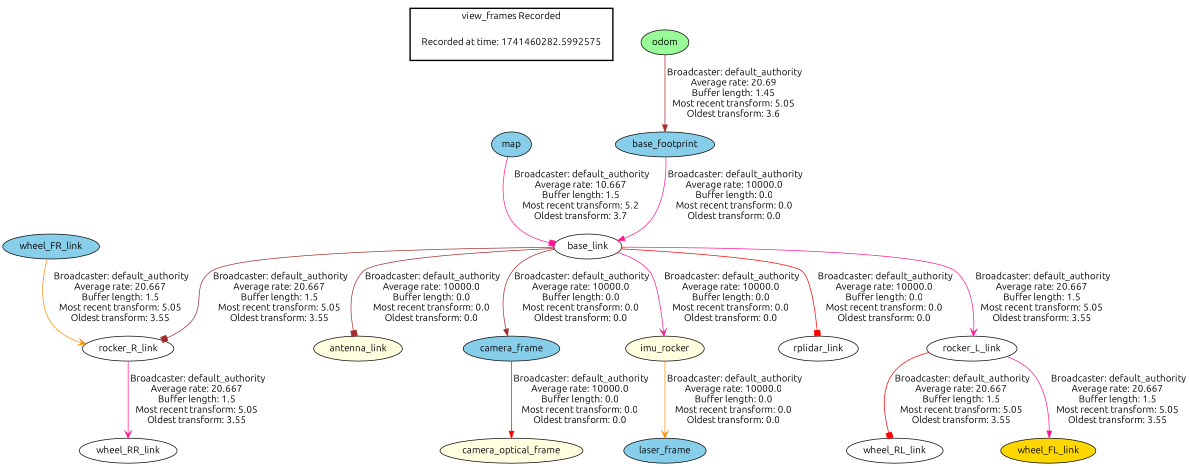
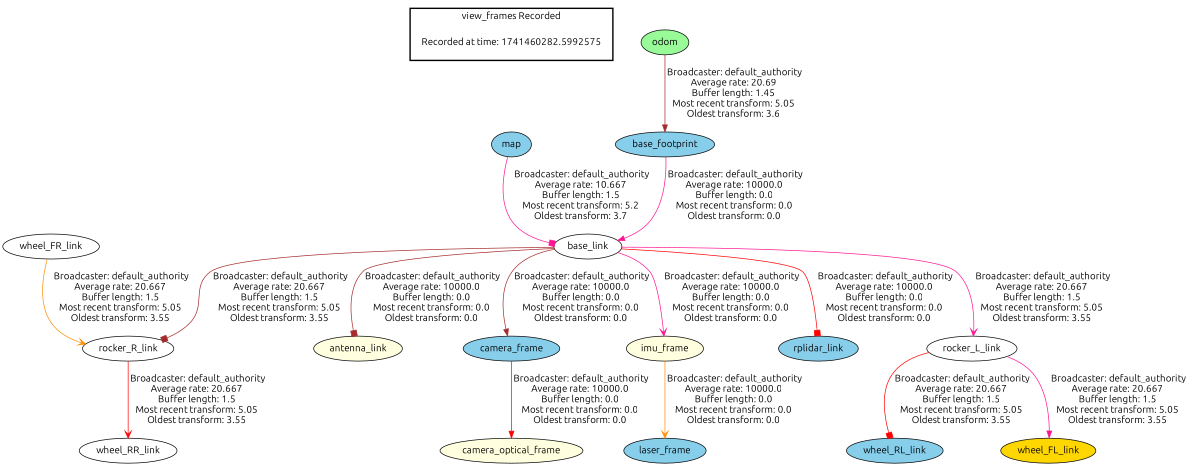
node "wheel_FR_link": fillcolor skyblue -> white
node "imu_rocker": label "imu_rocker" -> "imu_frame"
node "rplidar_link": fillcolor white -> skyblue
edge "rocker_R_link" -> "wheel_RR_link": color deeppink -> red
node "wheel_RL_link": fillcolor white -> skyblue
